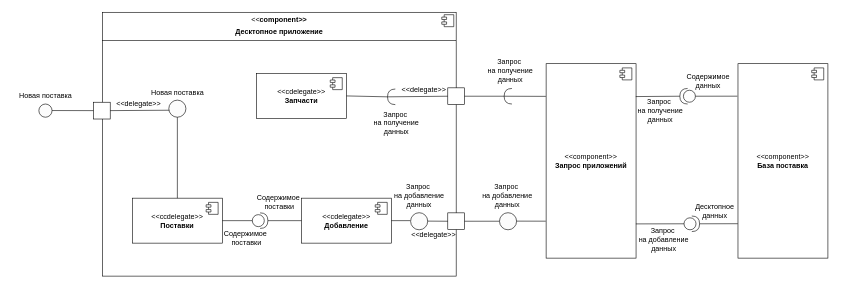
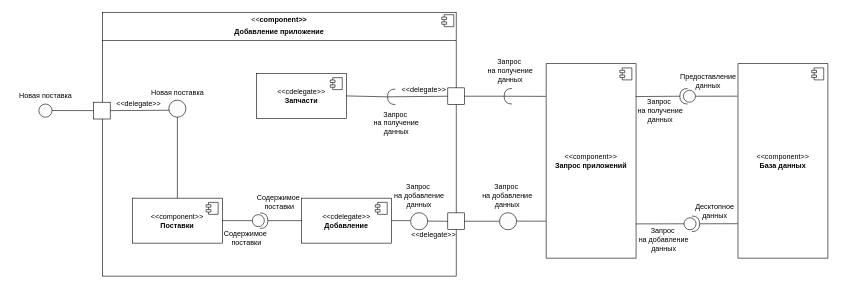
node "<<component>> Десктопное приложение": label "<<component>> Десктопное приложение" -> "<<component>> Добавление приложение"
node "Содержимое данных": label "Содержимое данных" -> "Предоставление данных"
node "<<component>> База поставка": label "<<component>> База поставка" -> "<<component>> База данных"
node "<<ccdelegate>> Поставки": label "<<ccdelegate>> Поставки" -> "<<component>> Поставки"
